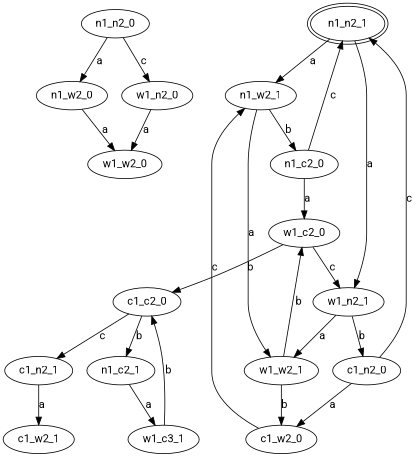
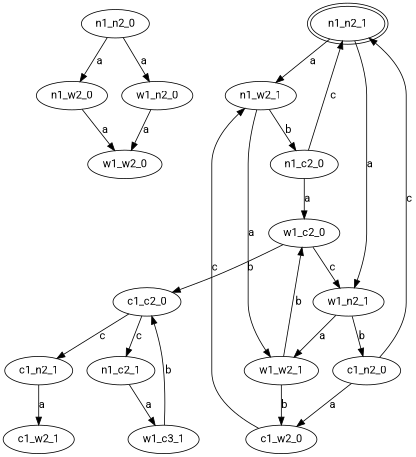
edge "n1_n2_0" -> "w1_n2_0": label "c" -> "a"
edge "c1_c2_0" -> "n1_c2_1": label "b" -> "c"
